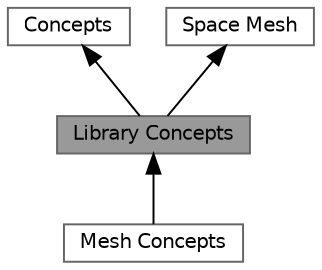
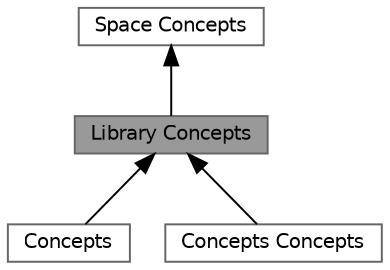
node "Space Mesh": label "Space Mesh" -> "Space Concepts"
edge "Library Concepts" -> "Concepts": reversed
node "Mesh Concepts": label "Mesh Concepts" -> "Concepts Concepts"
